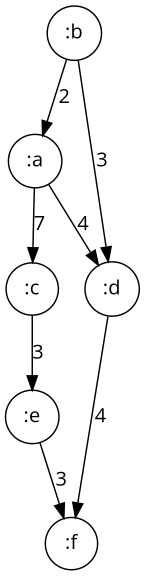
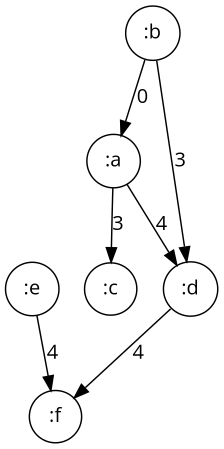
edge ":b" -> ":a": label "2" -> "0"
edge ":a" -> ":c": label "7" -> "3"
edge ":c" -> ":e": removed, label "3"
edge ":e" -> ":f": label "3" -> "4"
